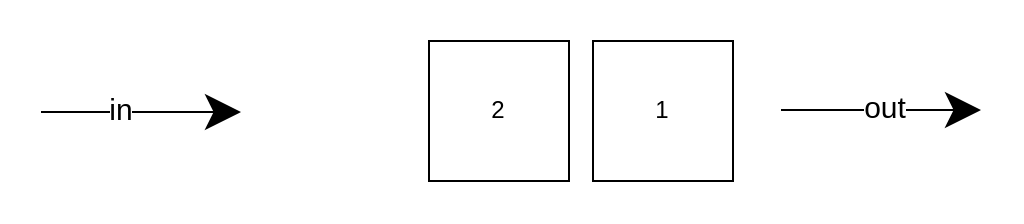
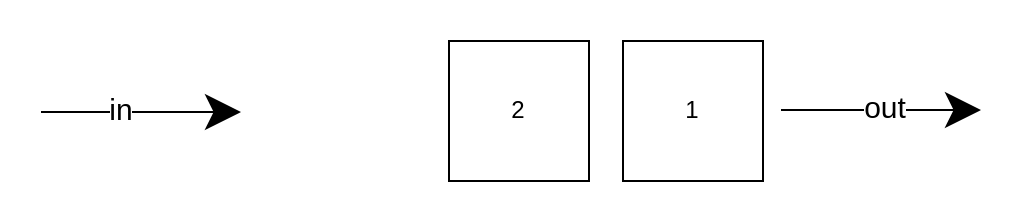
node "2": moved (499, 111) -> (519, 111)
node "1": moved (663, 111) -> (693, 111)
